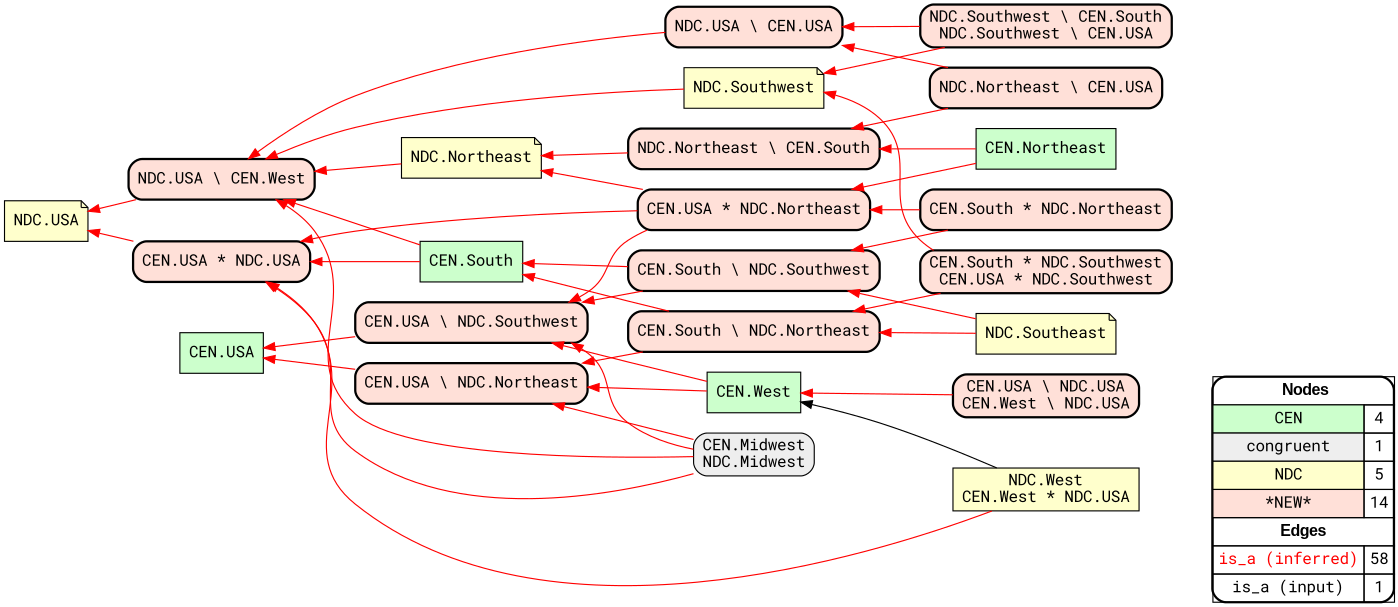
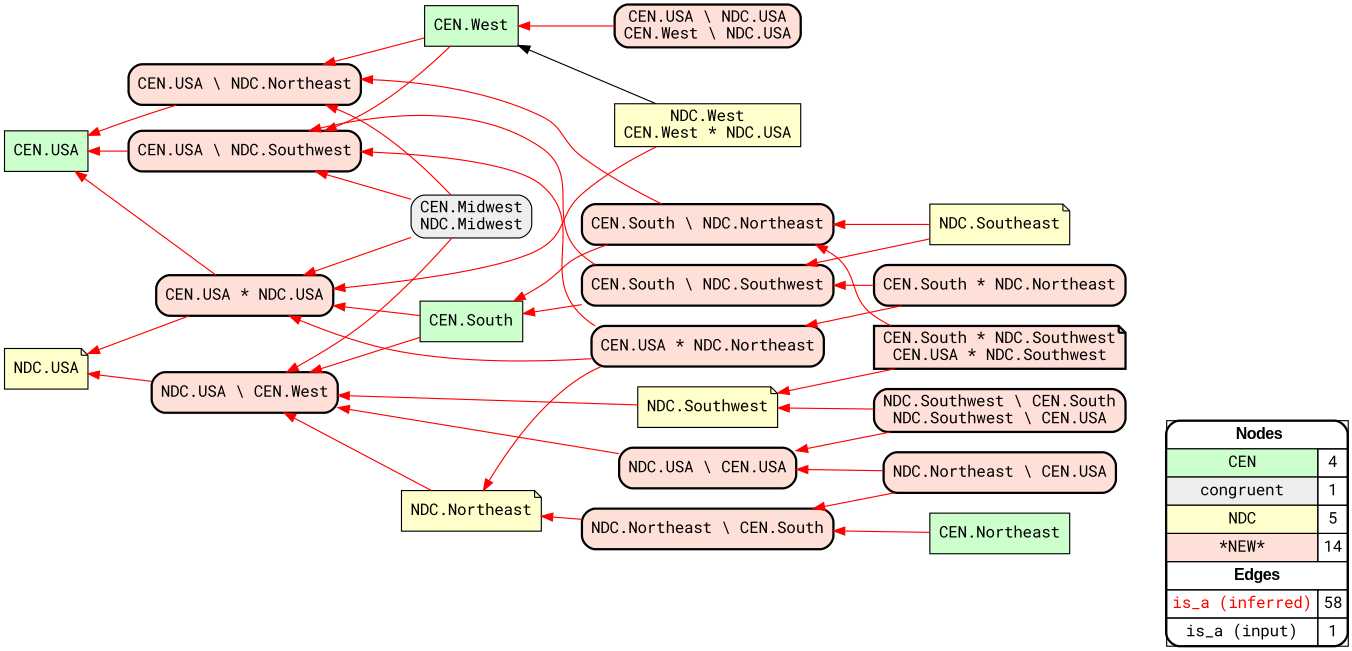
edge "CEN.Northeast" -> "CEN.USA * NDC.Northeast": removed
edge "CEN.USA * NDC.USA" -> "CEN.USA": added
node "CEN.South * NDC.Southwest CEN.USA * NDC.Southwest": shape box -> note
